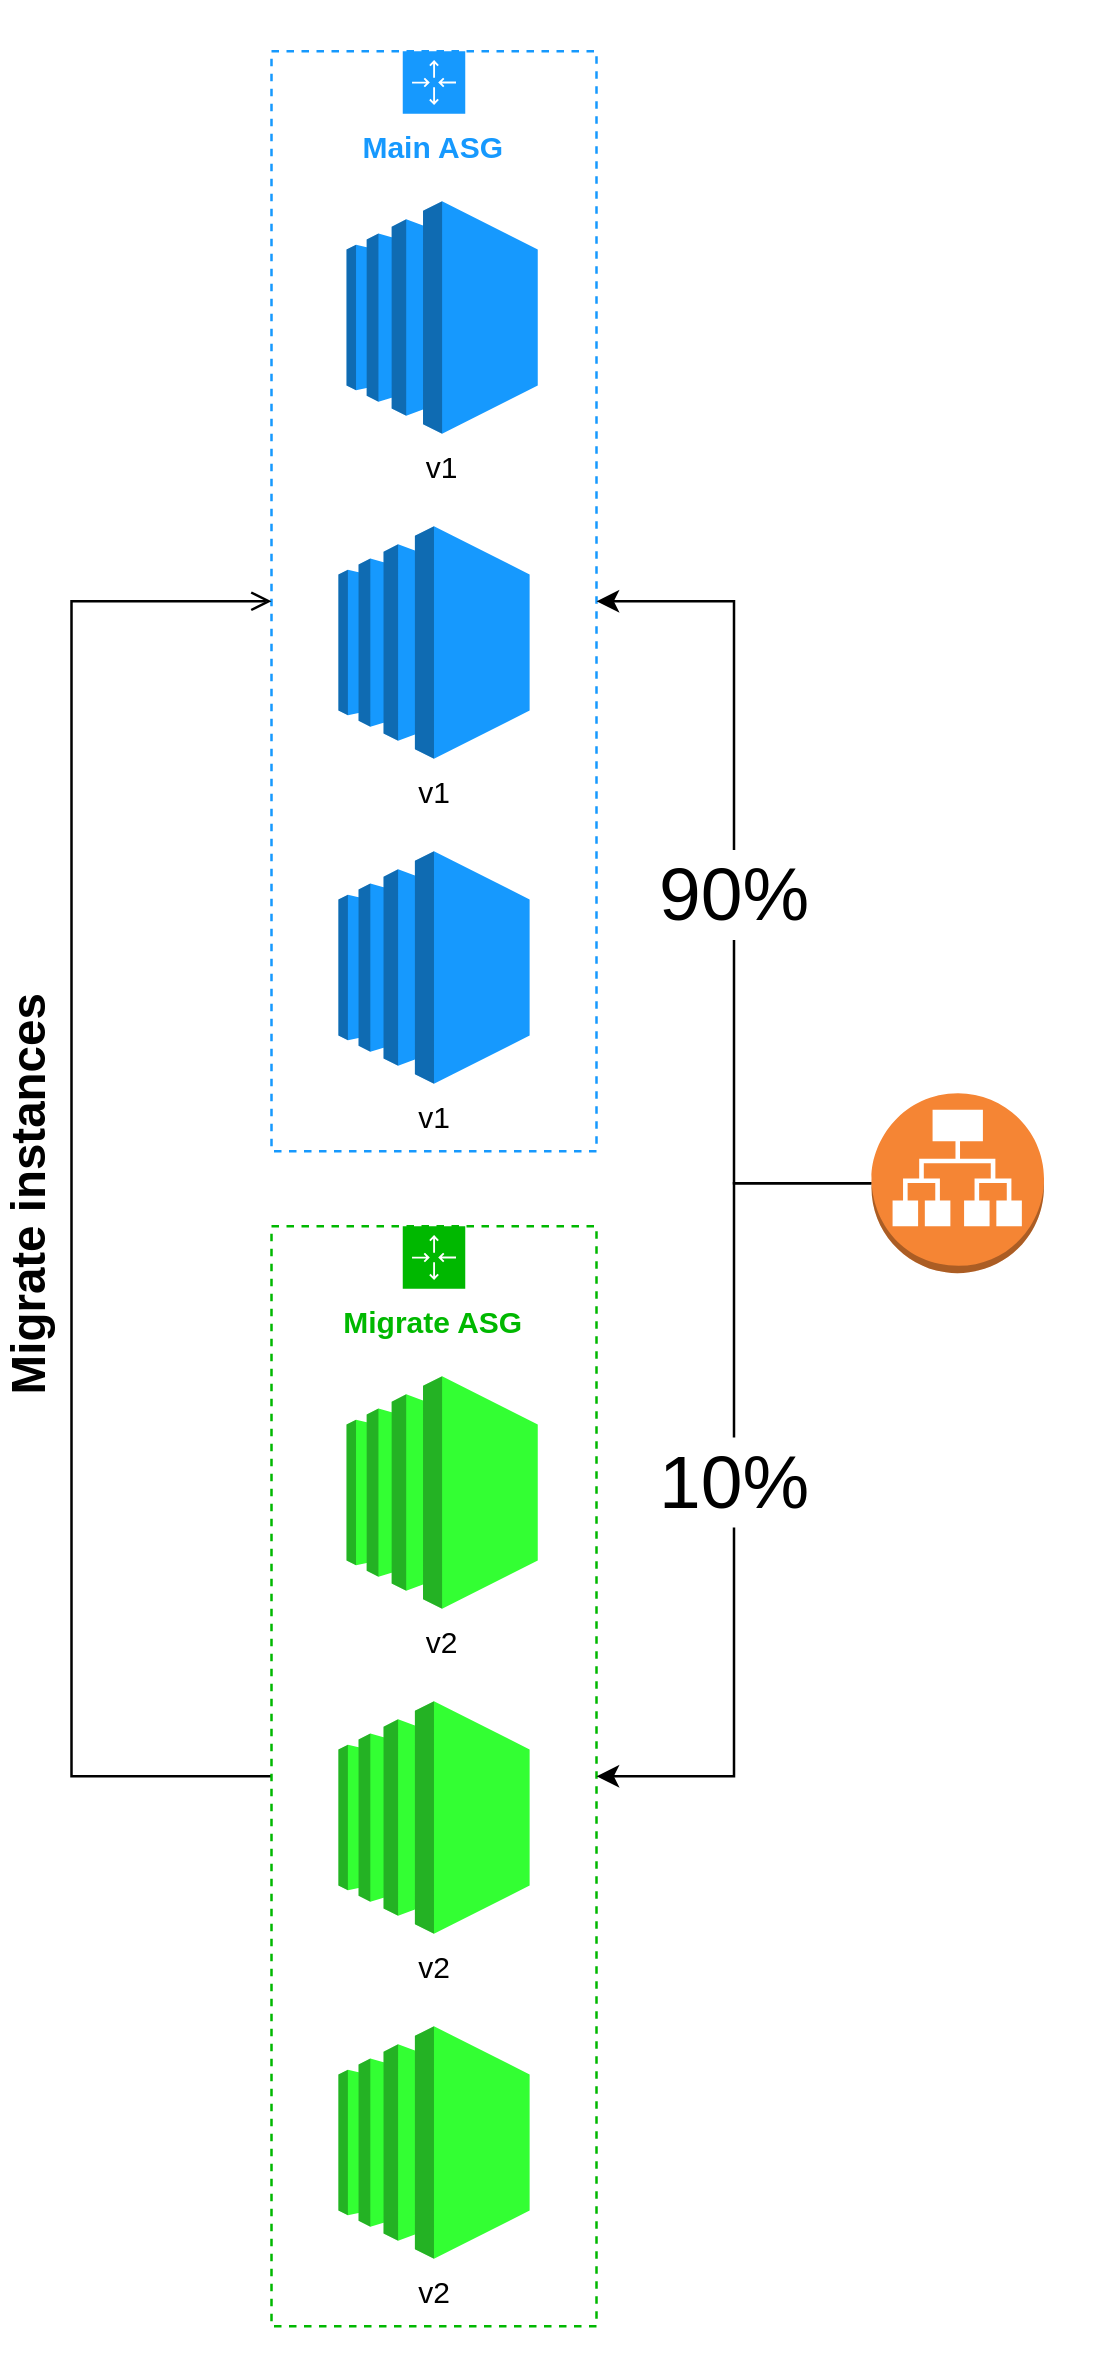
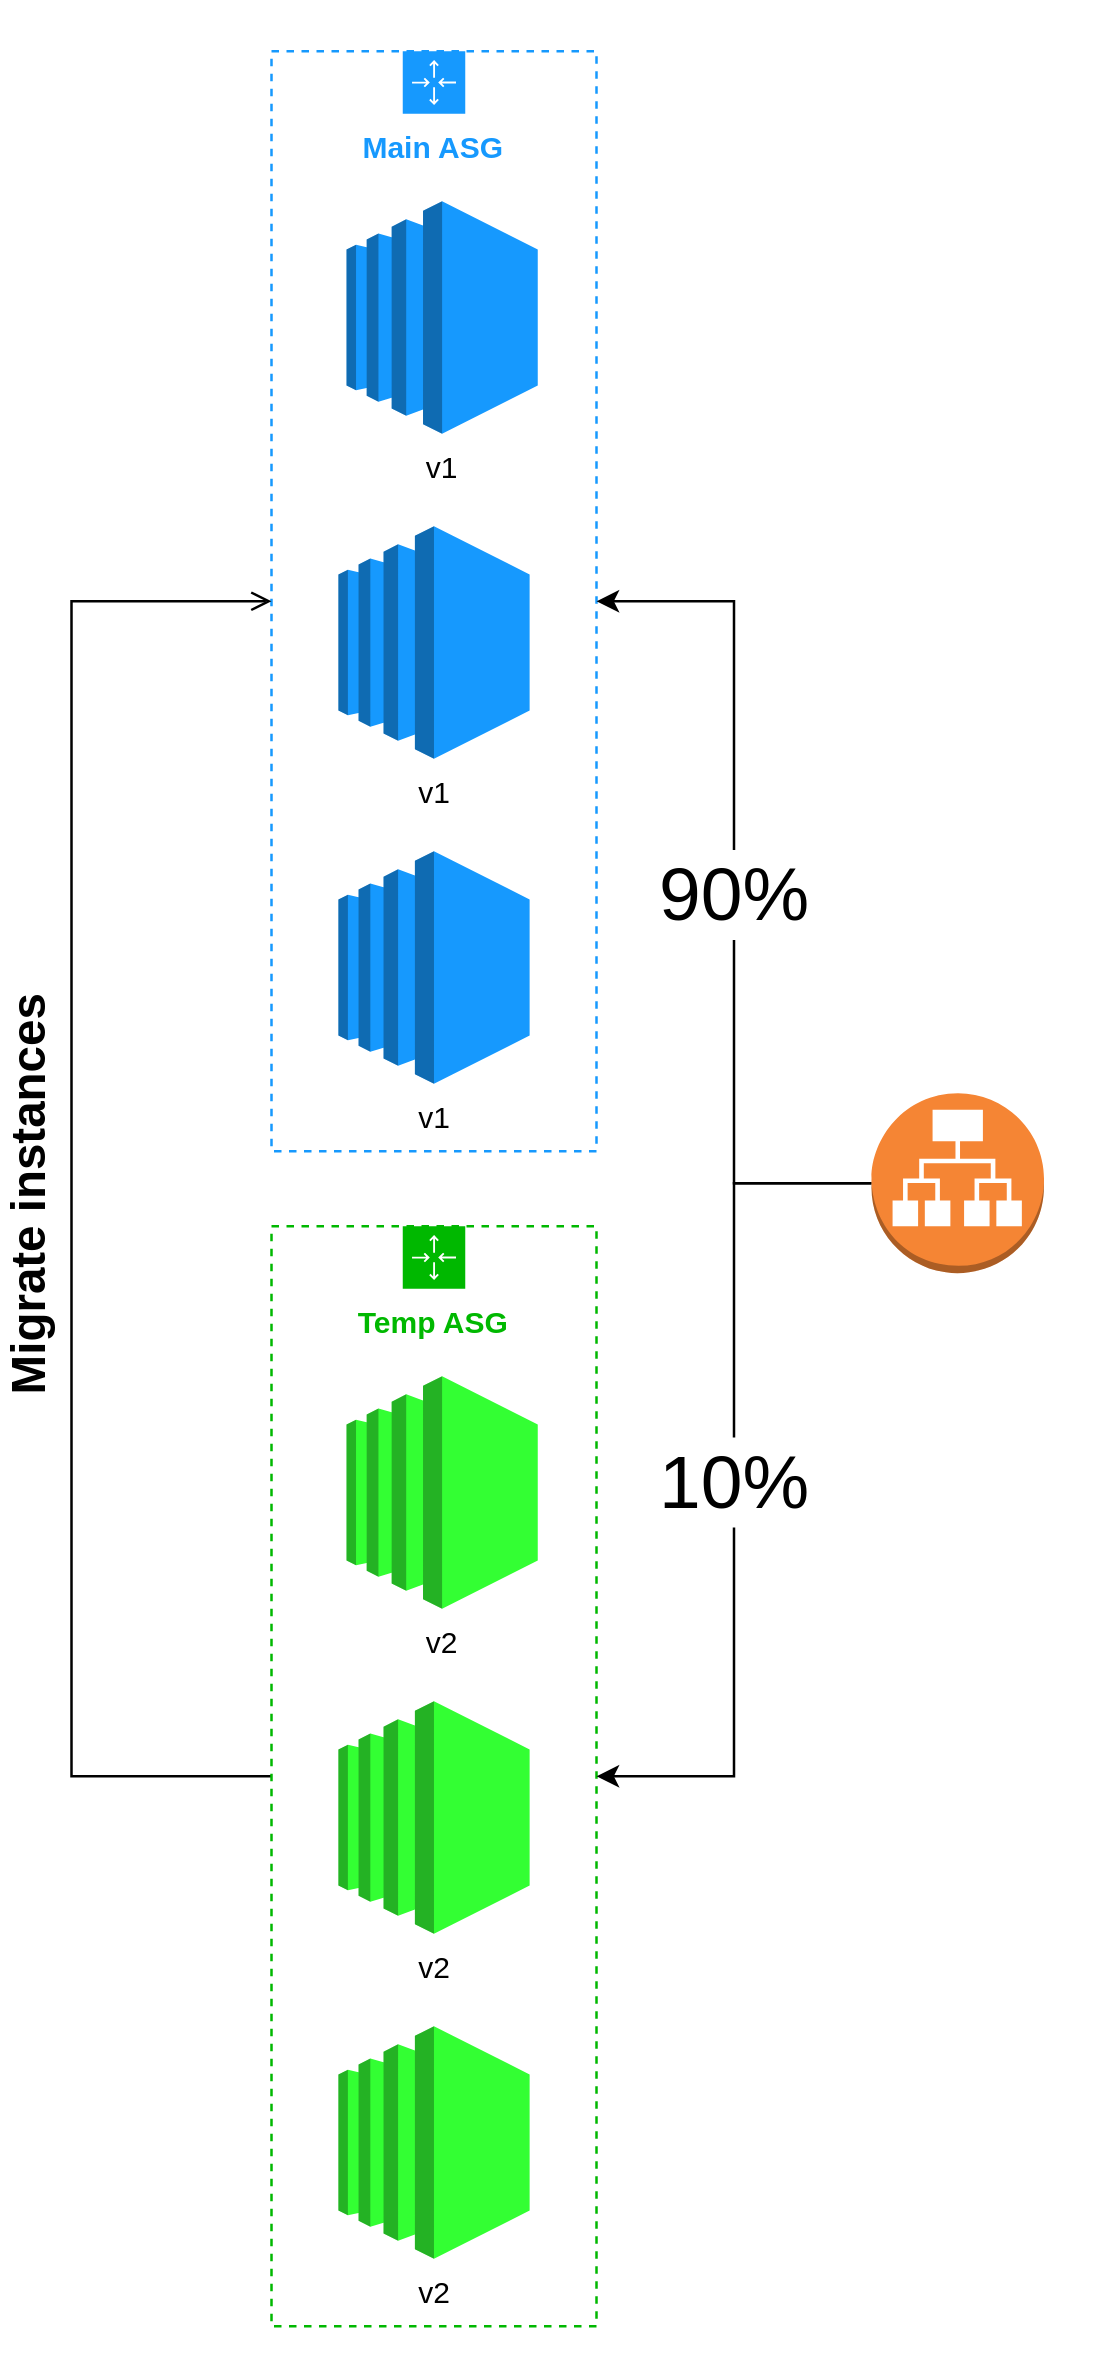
node "Migrate ASG": label "Migrate ASG" -> "Temp ASG"
